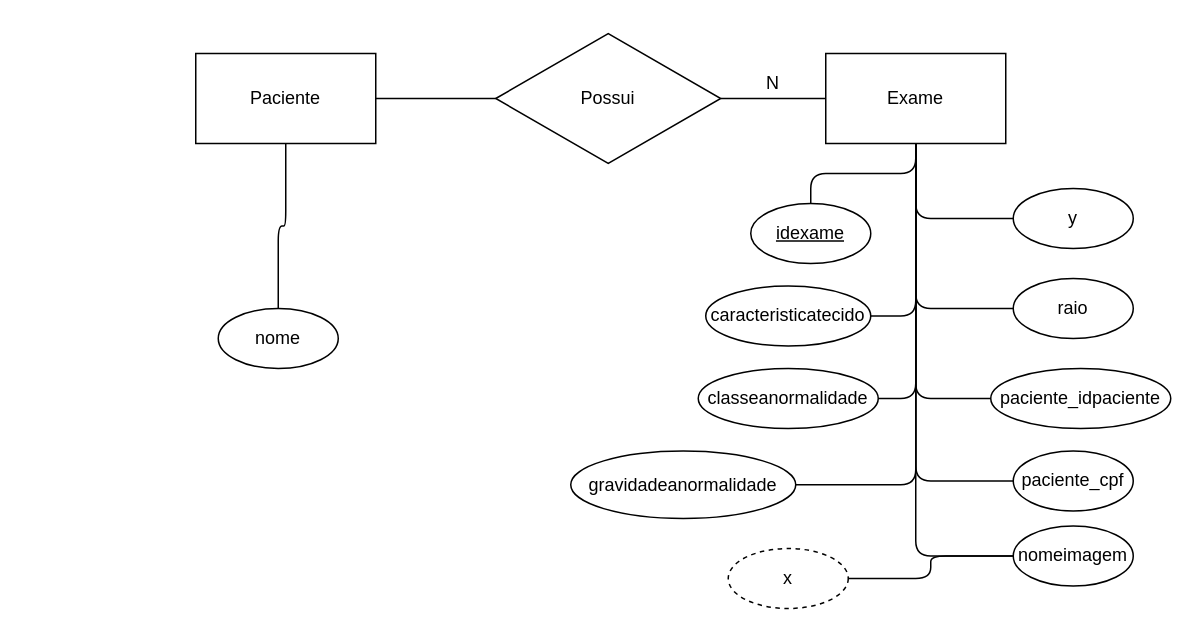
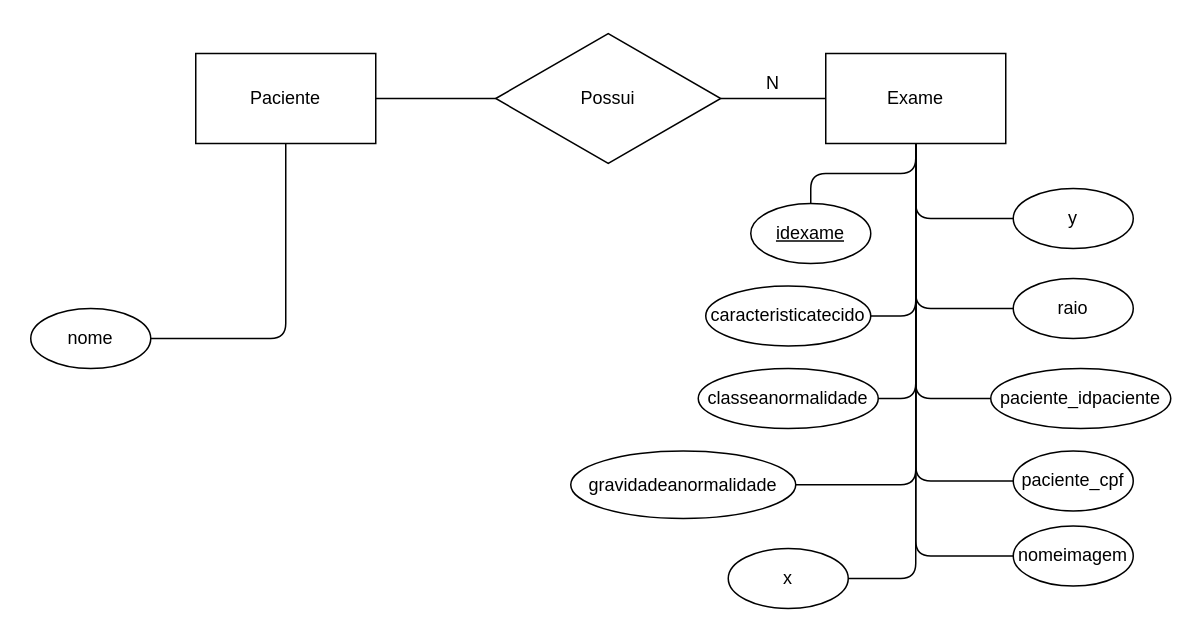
node "nome": moved (278, 338) -> (91, 338)
edge "nomeimagem" -- "x": now "Exame" -- "x"
node "x": style dashed -> solid
